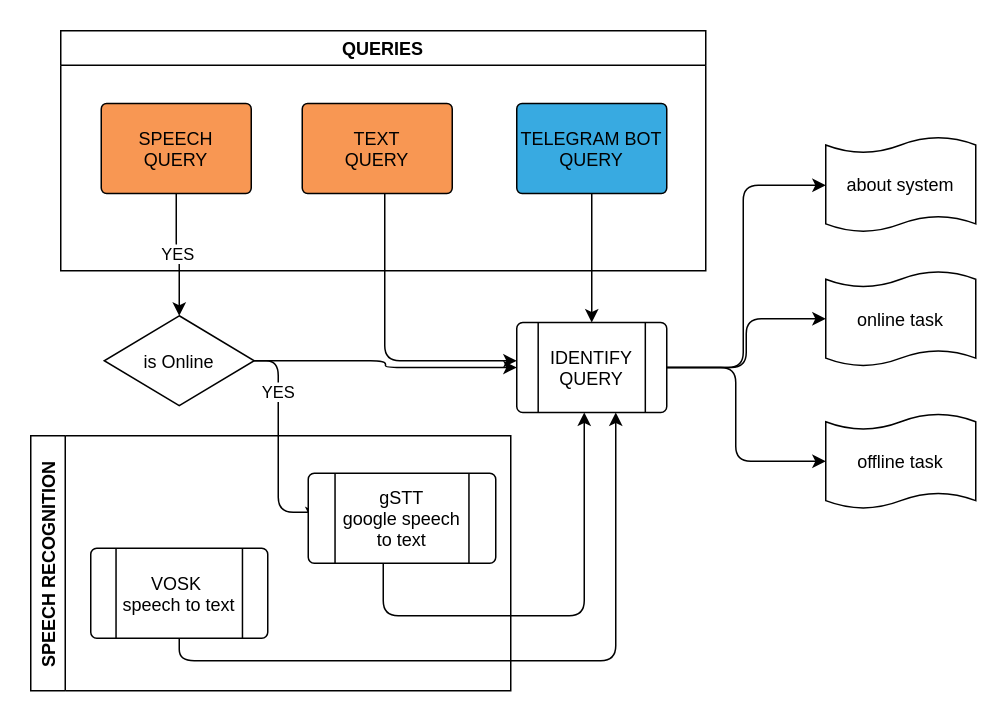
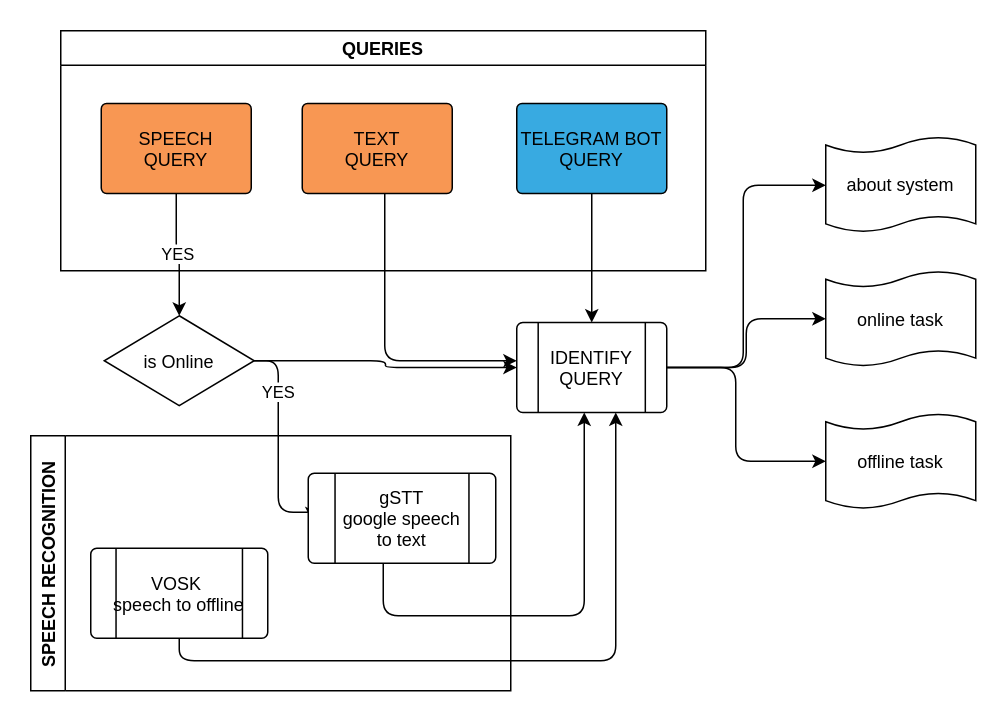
node "VOSK speech to text": label "VOSK speech to text" -> "VOSK speech to offline"
